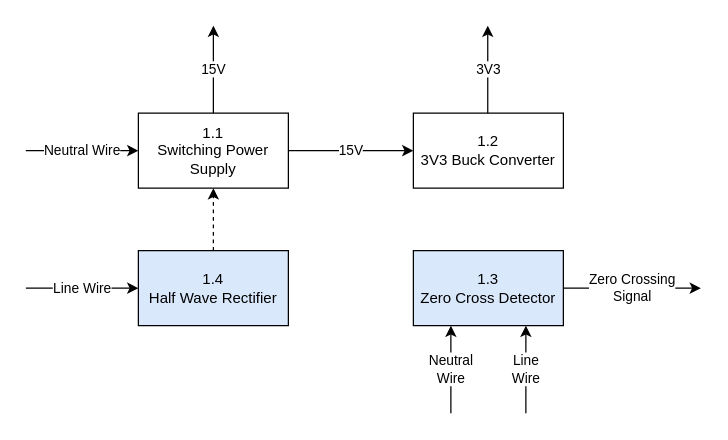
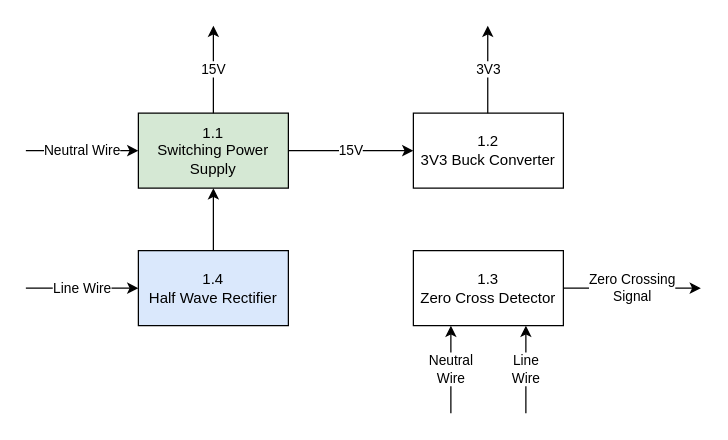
node "1.1 Switching Power Supply": fillcolor #ffffff -> #d5e8d4
edge "1.4 Half Wave Rectifier" -> "1.1 Switching Power Supply": style dashed -> solid
node "1.3 Zero Cross Detector": fillcolor #dae8fc -> #ffffff
